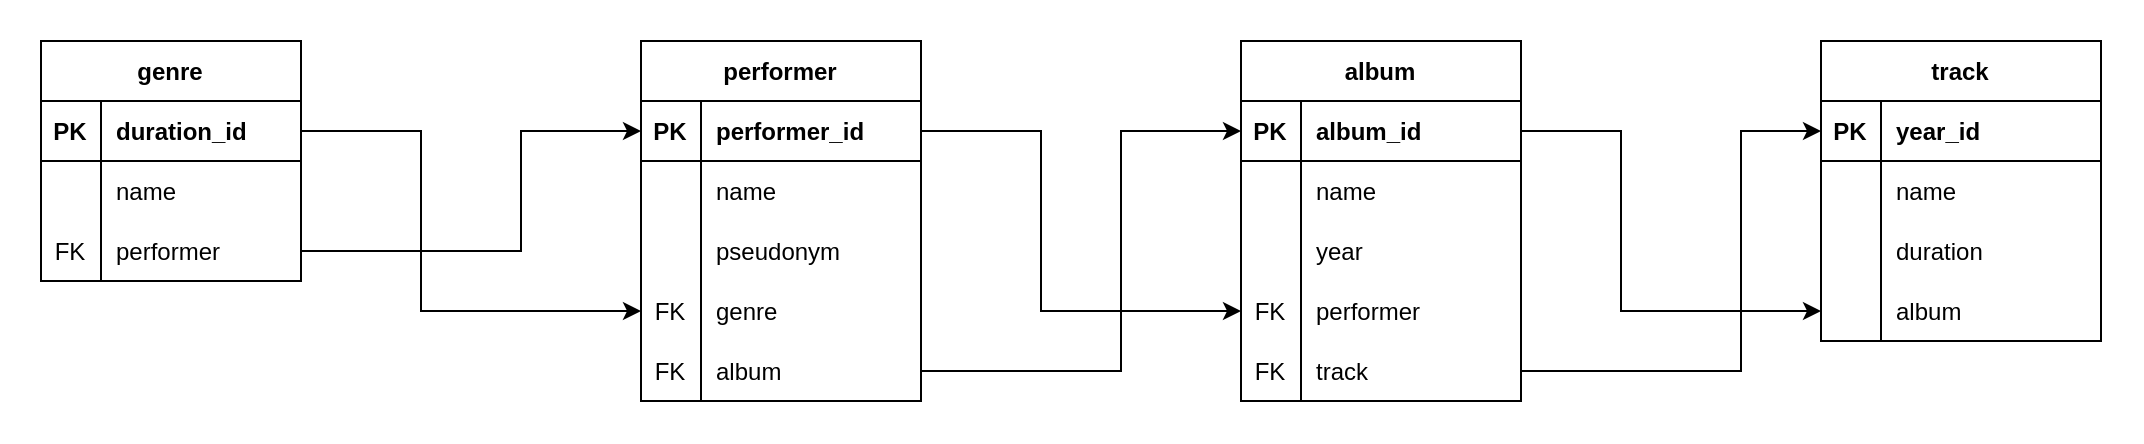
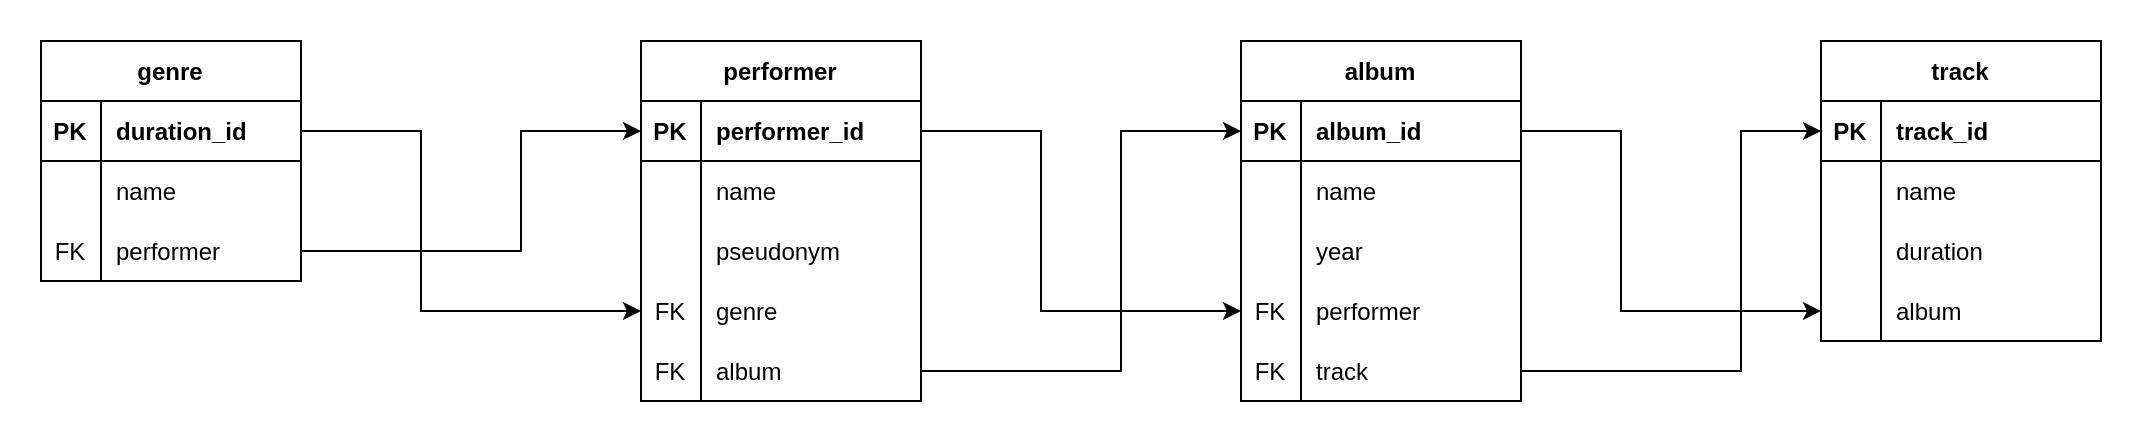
node "year_id": label "year_id" -> "track_id"
